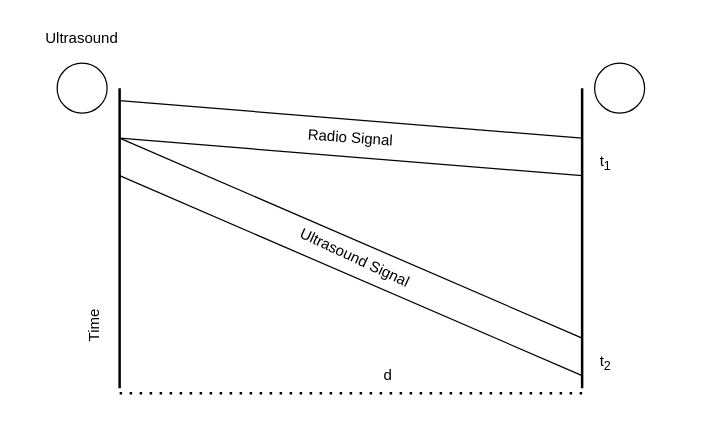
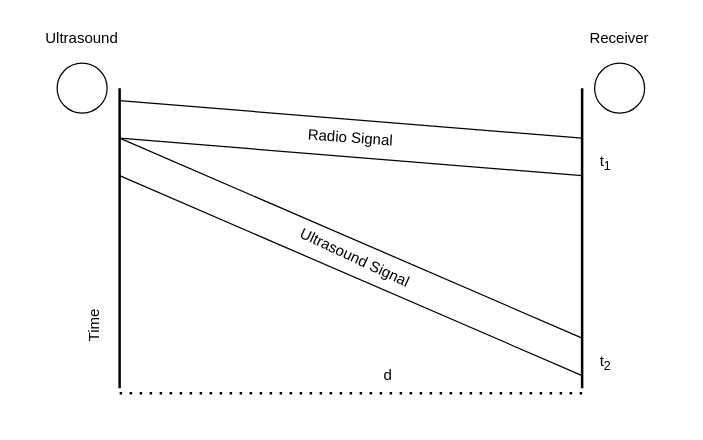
node "Receiver": added
